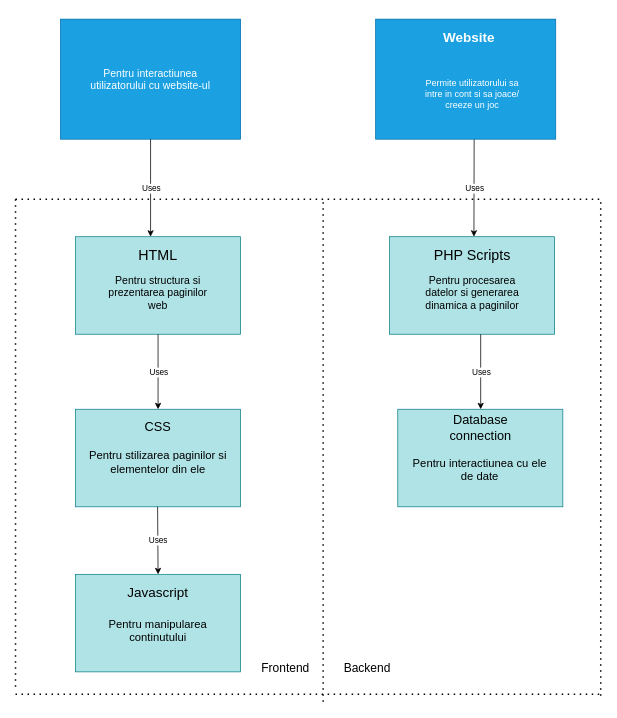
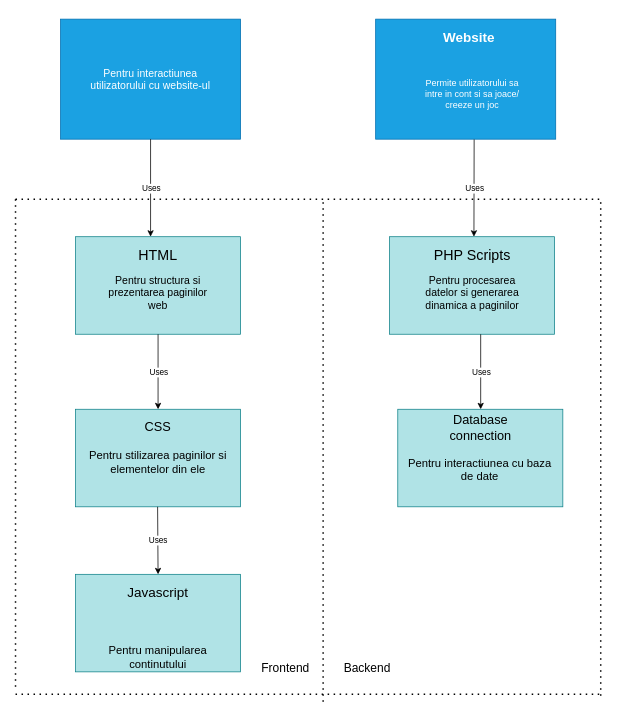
node "Pentru interactiunea cu ele de date": label "Pentru interactiunea cu ele de date" -> "Pentru interactiunea cu baza de date"
node "Pentru manipularea continutului": moved (158, 630) -> (158, 657)
